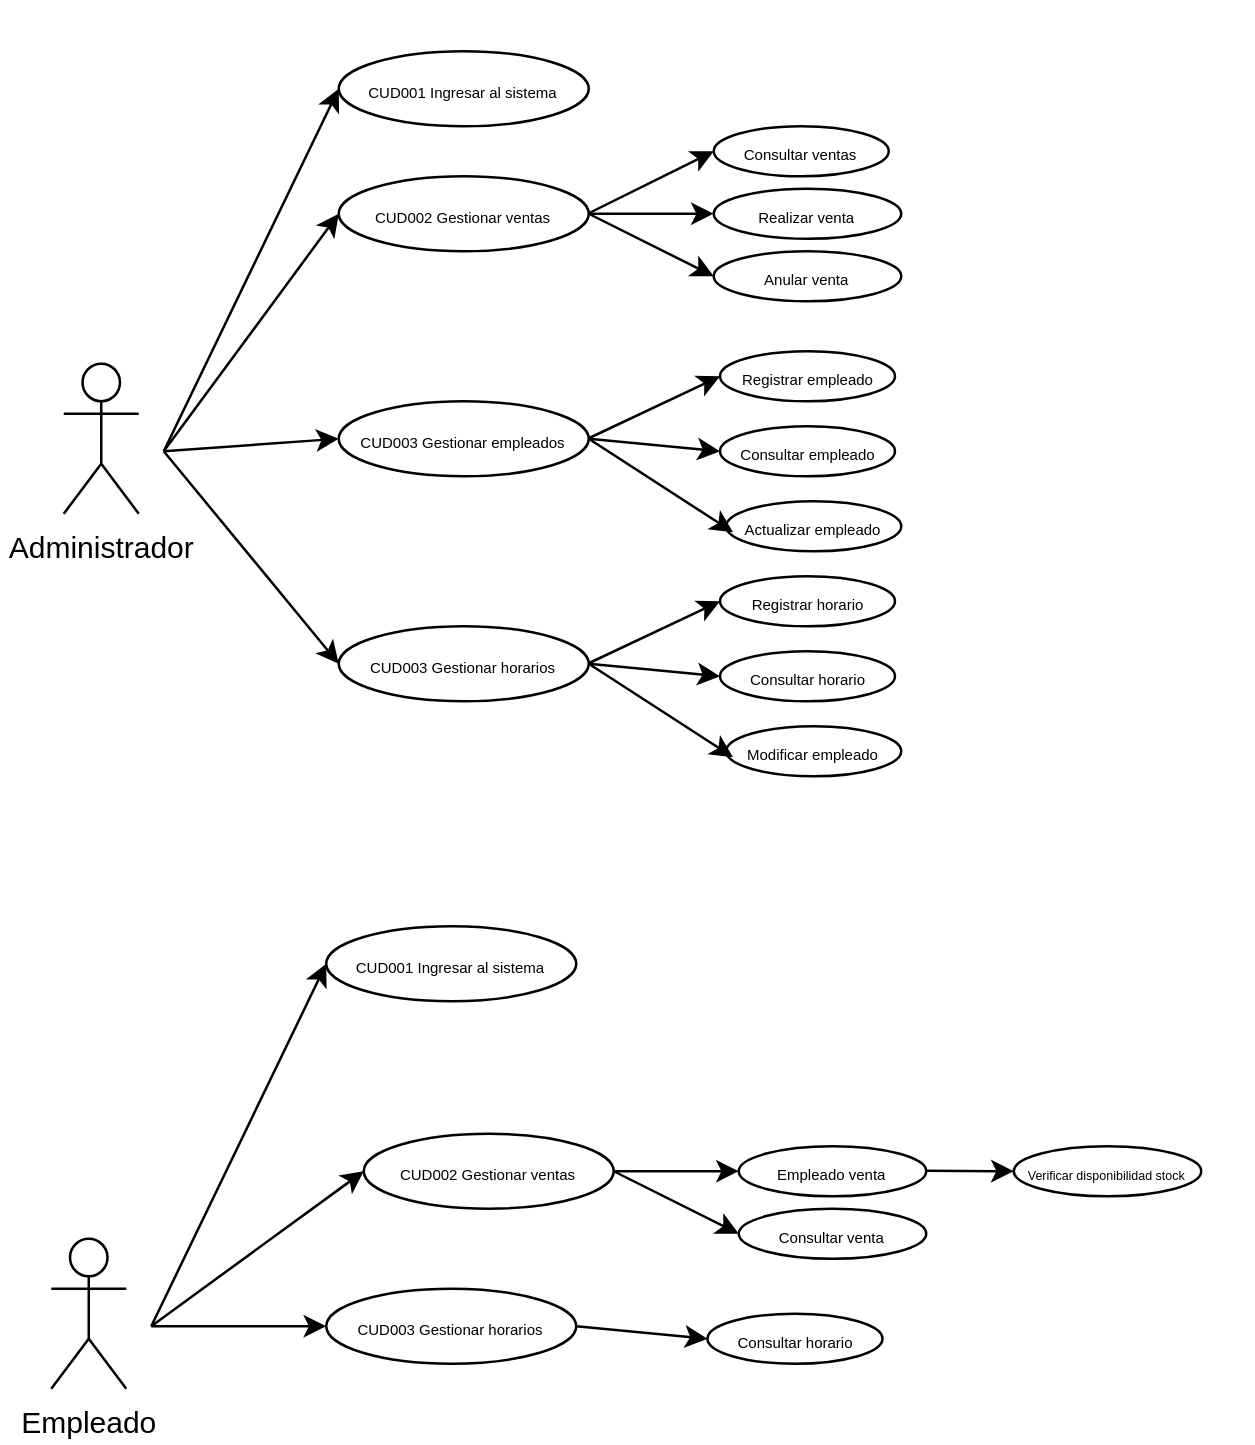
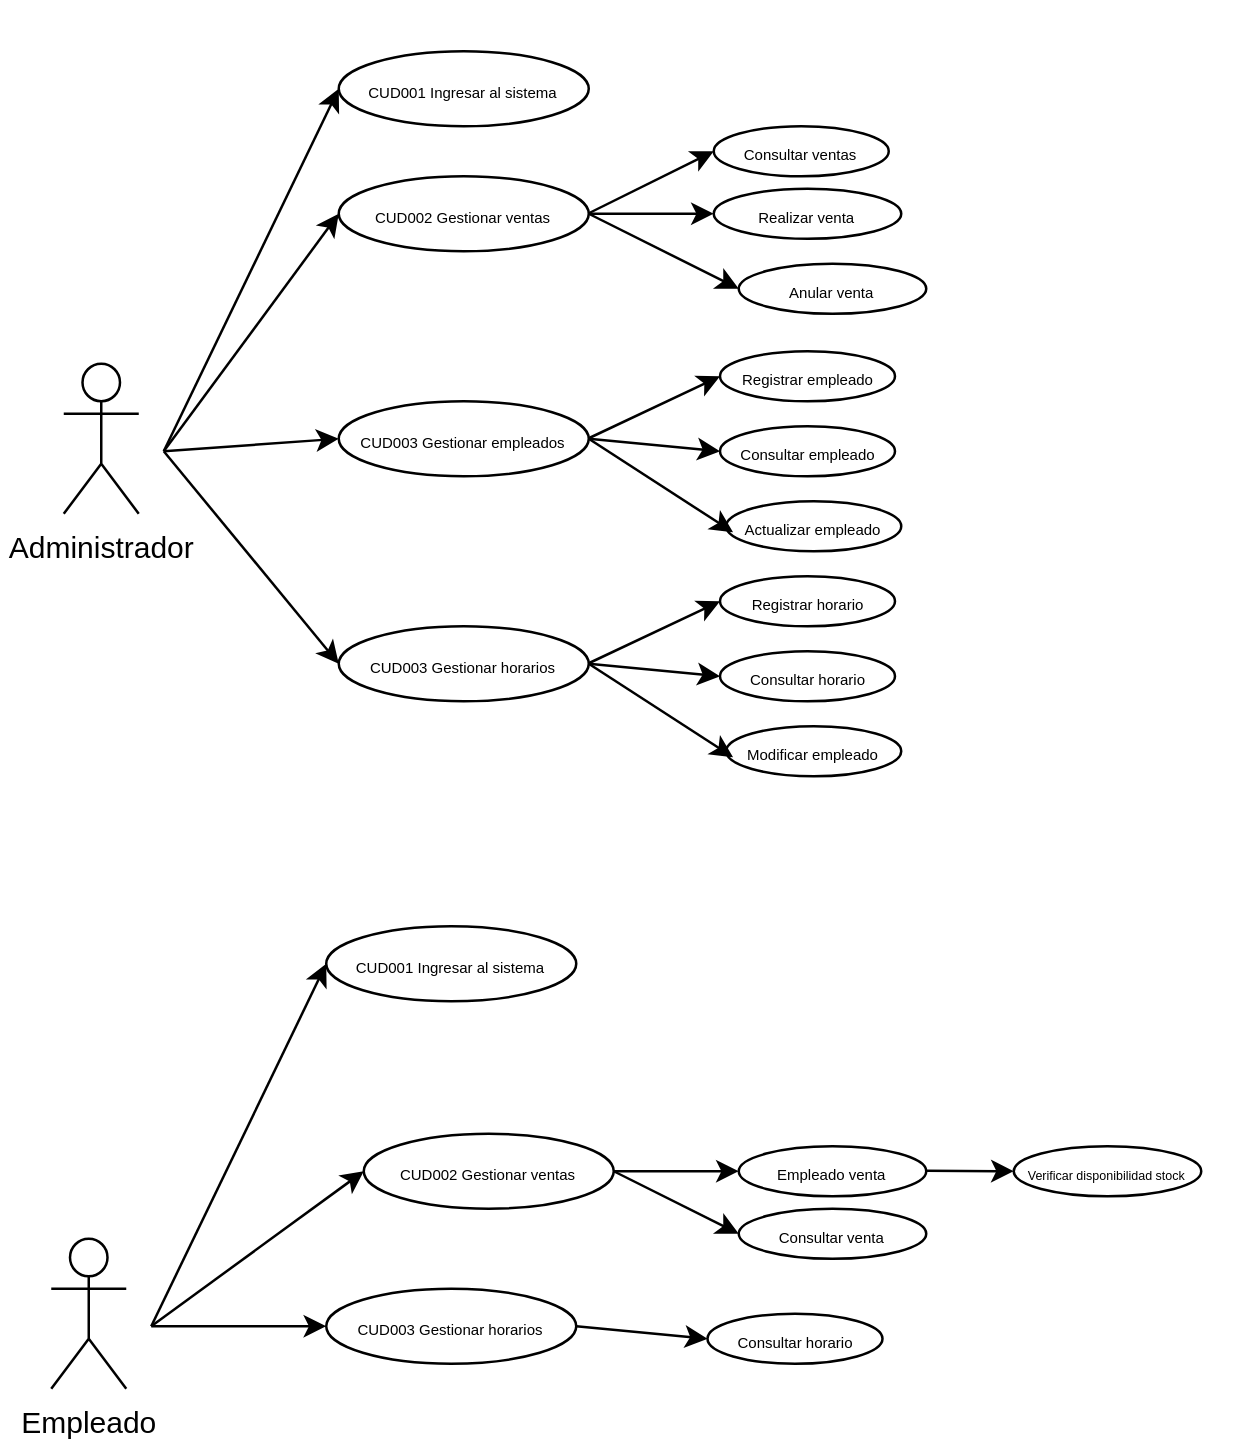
node "Anular venta": moved (808, 276) -> (833, 289)
